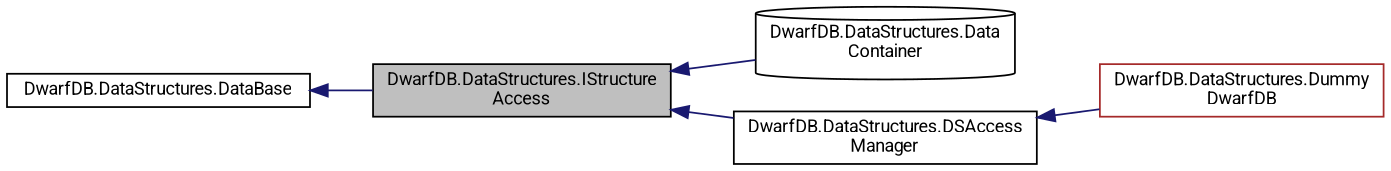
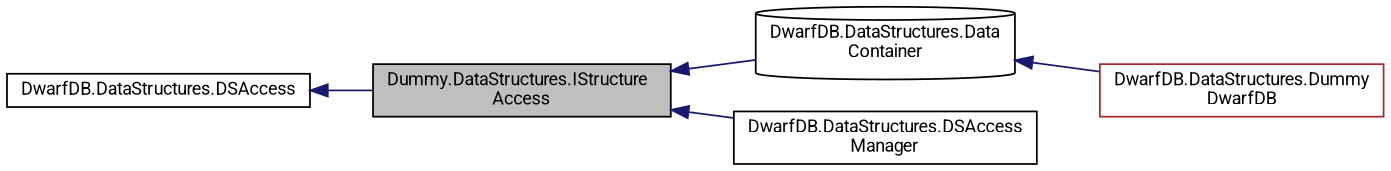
node "DwarfDB.DataStructures.DataBase": label "DwarfDB.DataStructures.DataBase" -> "DwarfDB.DataStructures.DSAccess"
node "DwarfDB.DataStructures.IStructure Access": label "DwarfDB.DataStructures.IStructure Access" -> "Dummy.DataStructures.IStructure Access"
edge "DwarfDB.DataStructures.Dummy DwarfDB" -> "DwarfDB.DataStructures.DSAccess Manager": now "DwarfDB.DataStructures.Dummy DwarfDB" -> "DwarfDB.DataStructures.Data Container"
